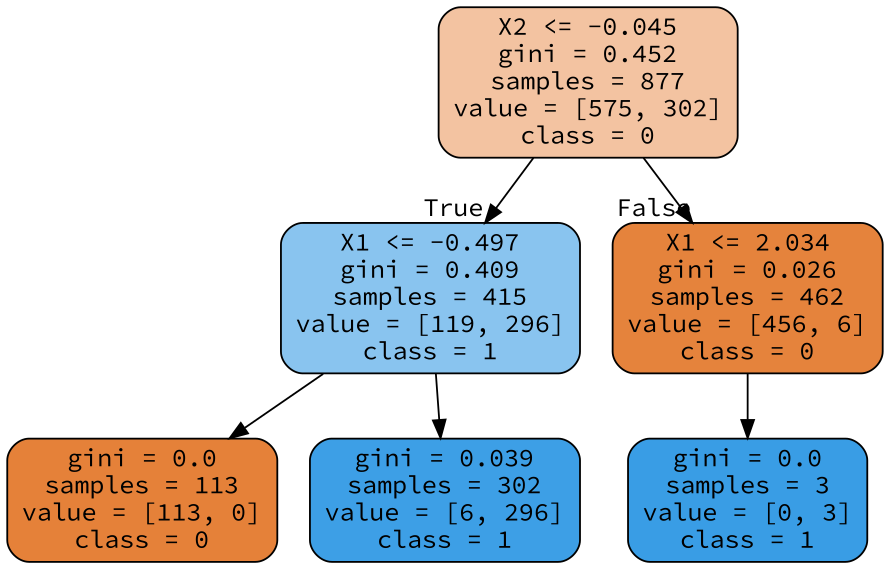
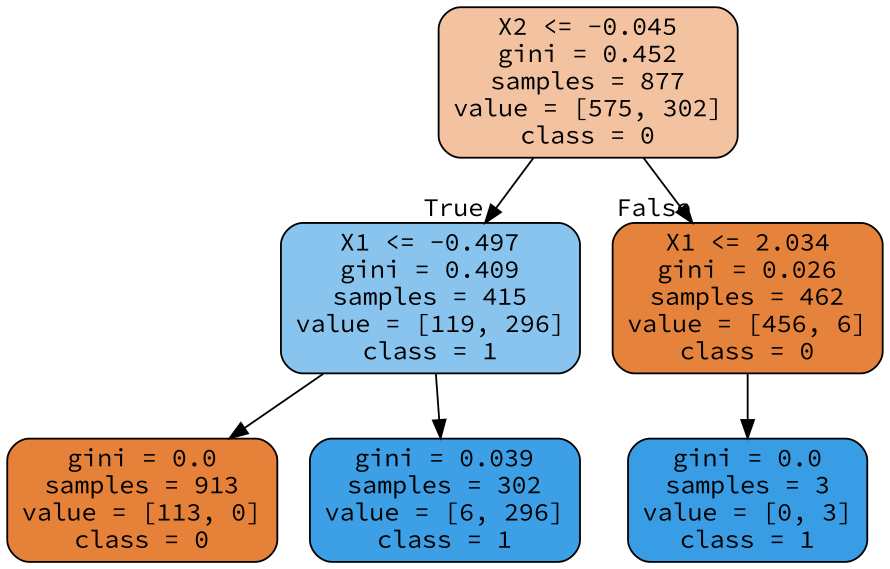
node "gini = 0.0 samples = 113 value = [113, 0] class = 0": label "gini = 0.0 samples = 113 value = [113, 0] class = 0" -> "gini = 0.0 samples = 913 value = [113, 0] class = 0"
